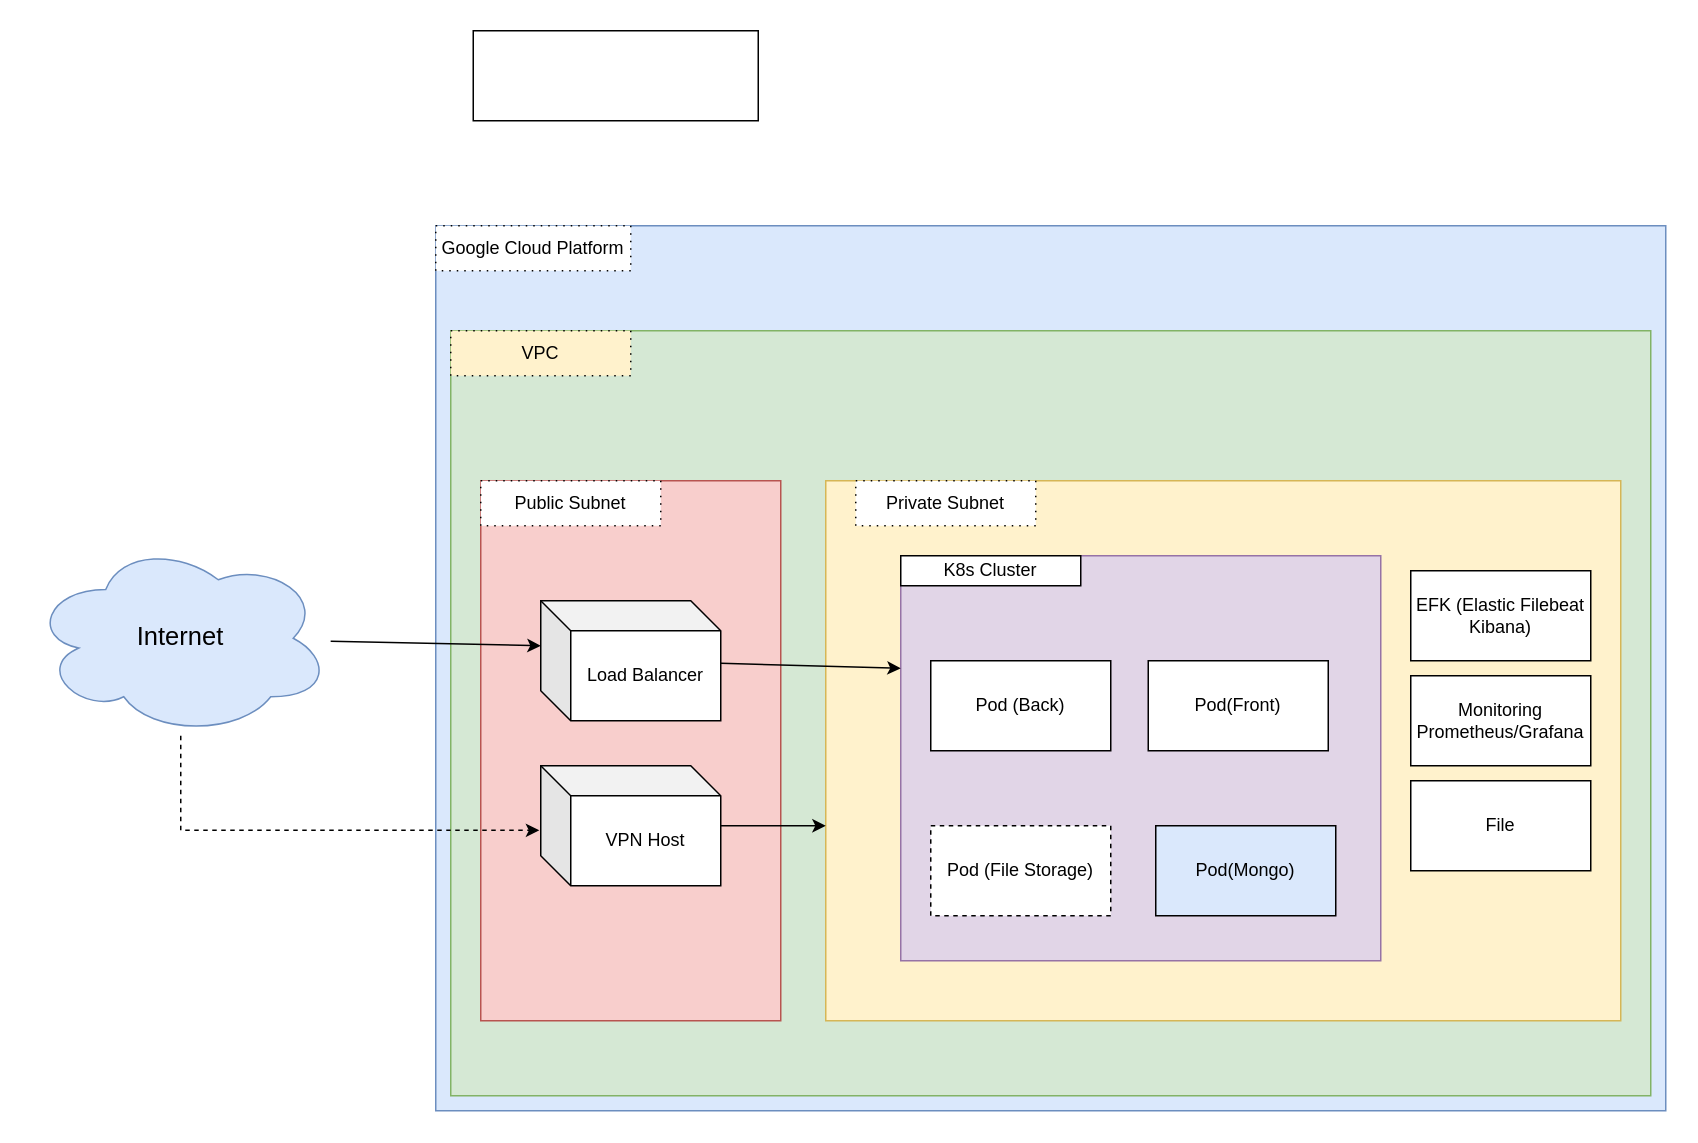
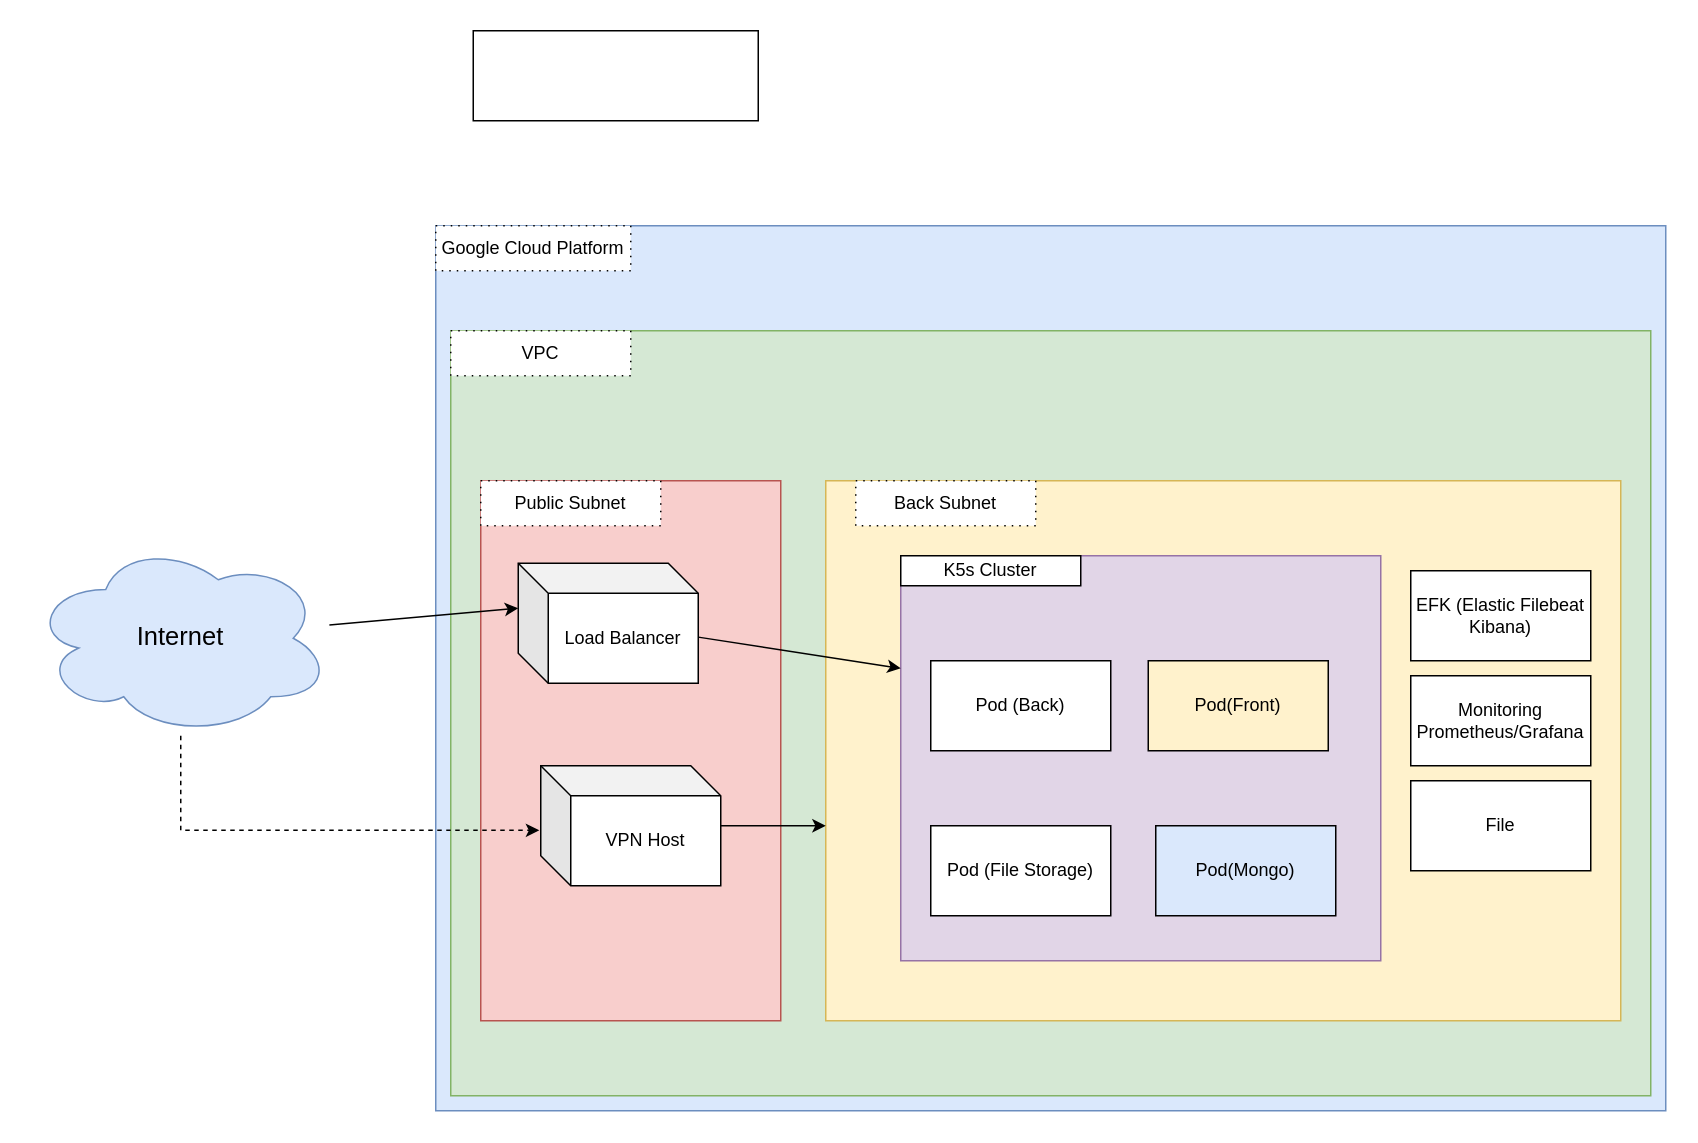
node "VPC": fillcolor #fff2cc -> #ffffff
node "Private Subnet": label "Private Subnet" -> "Back Subnet"
node "K8s Cluster": label "K8s Cluster" -> "K5s Cluster"
node "Load Balancer": moved (631, 661) -> (608, 623)
node "Pod(Front)": fillcolor #ffffff -> #fff2cc
node "Pod (File Storage)": style dashed -> solid
